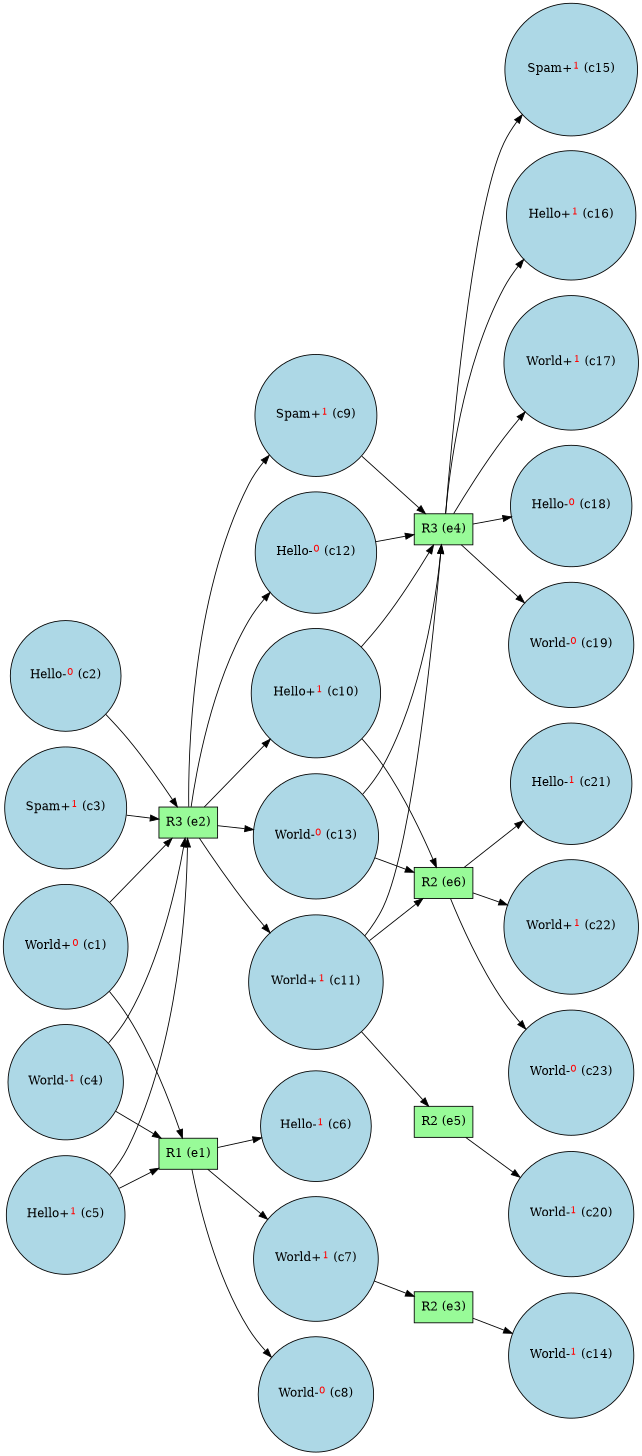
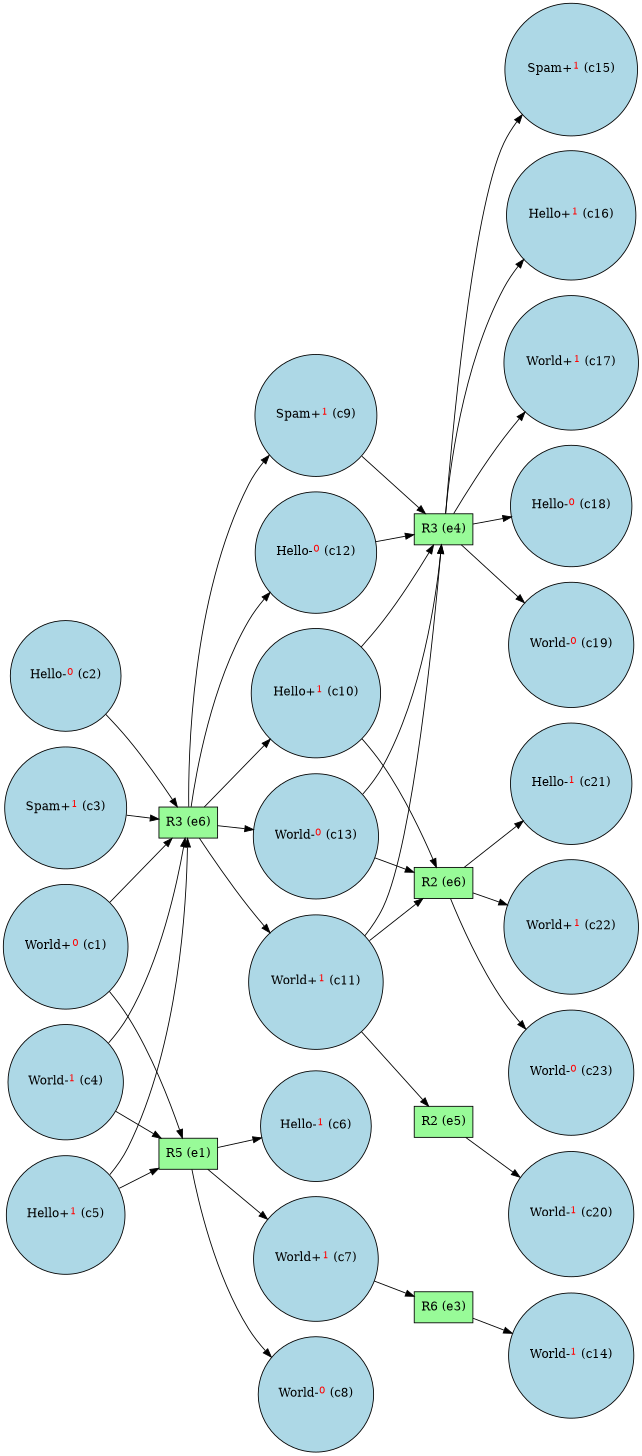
node "R3 (e2)": label "R3 (e2)" -> "R3 (e6)"
node "R1 (e1)": label "R1 (e1)" -> "R5 (e1)"
node "R2 (e3)": label "R2 (e3)" -> "R6 (e3)"
